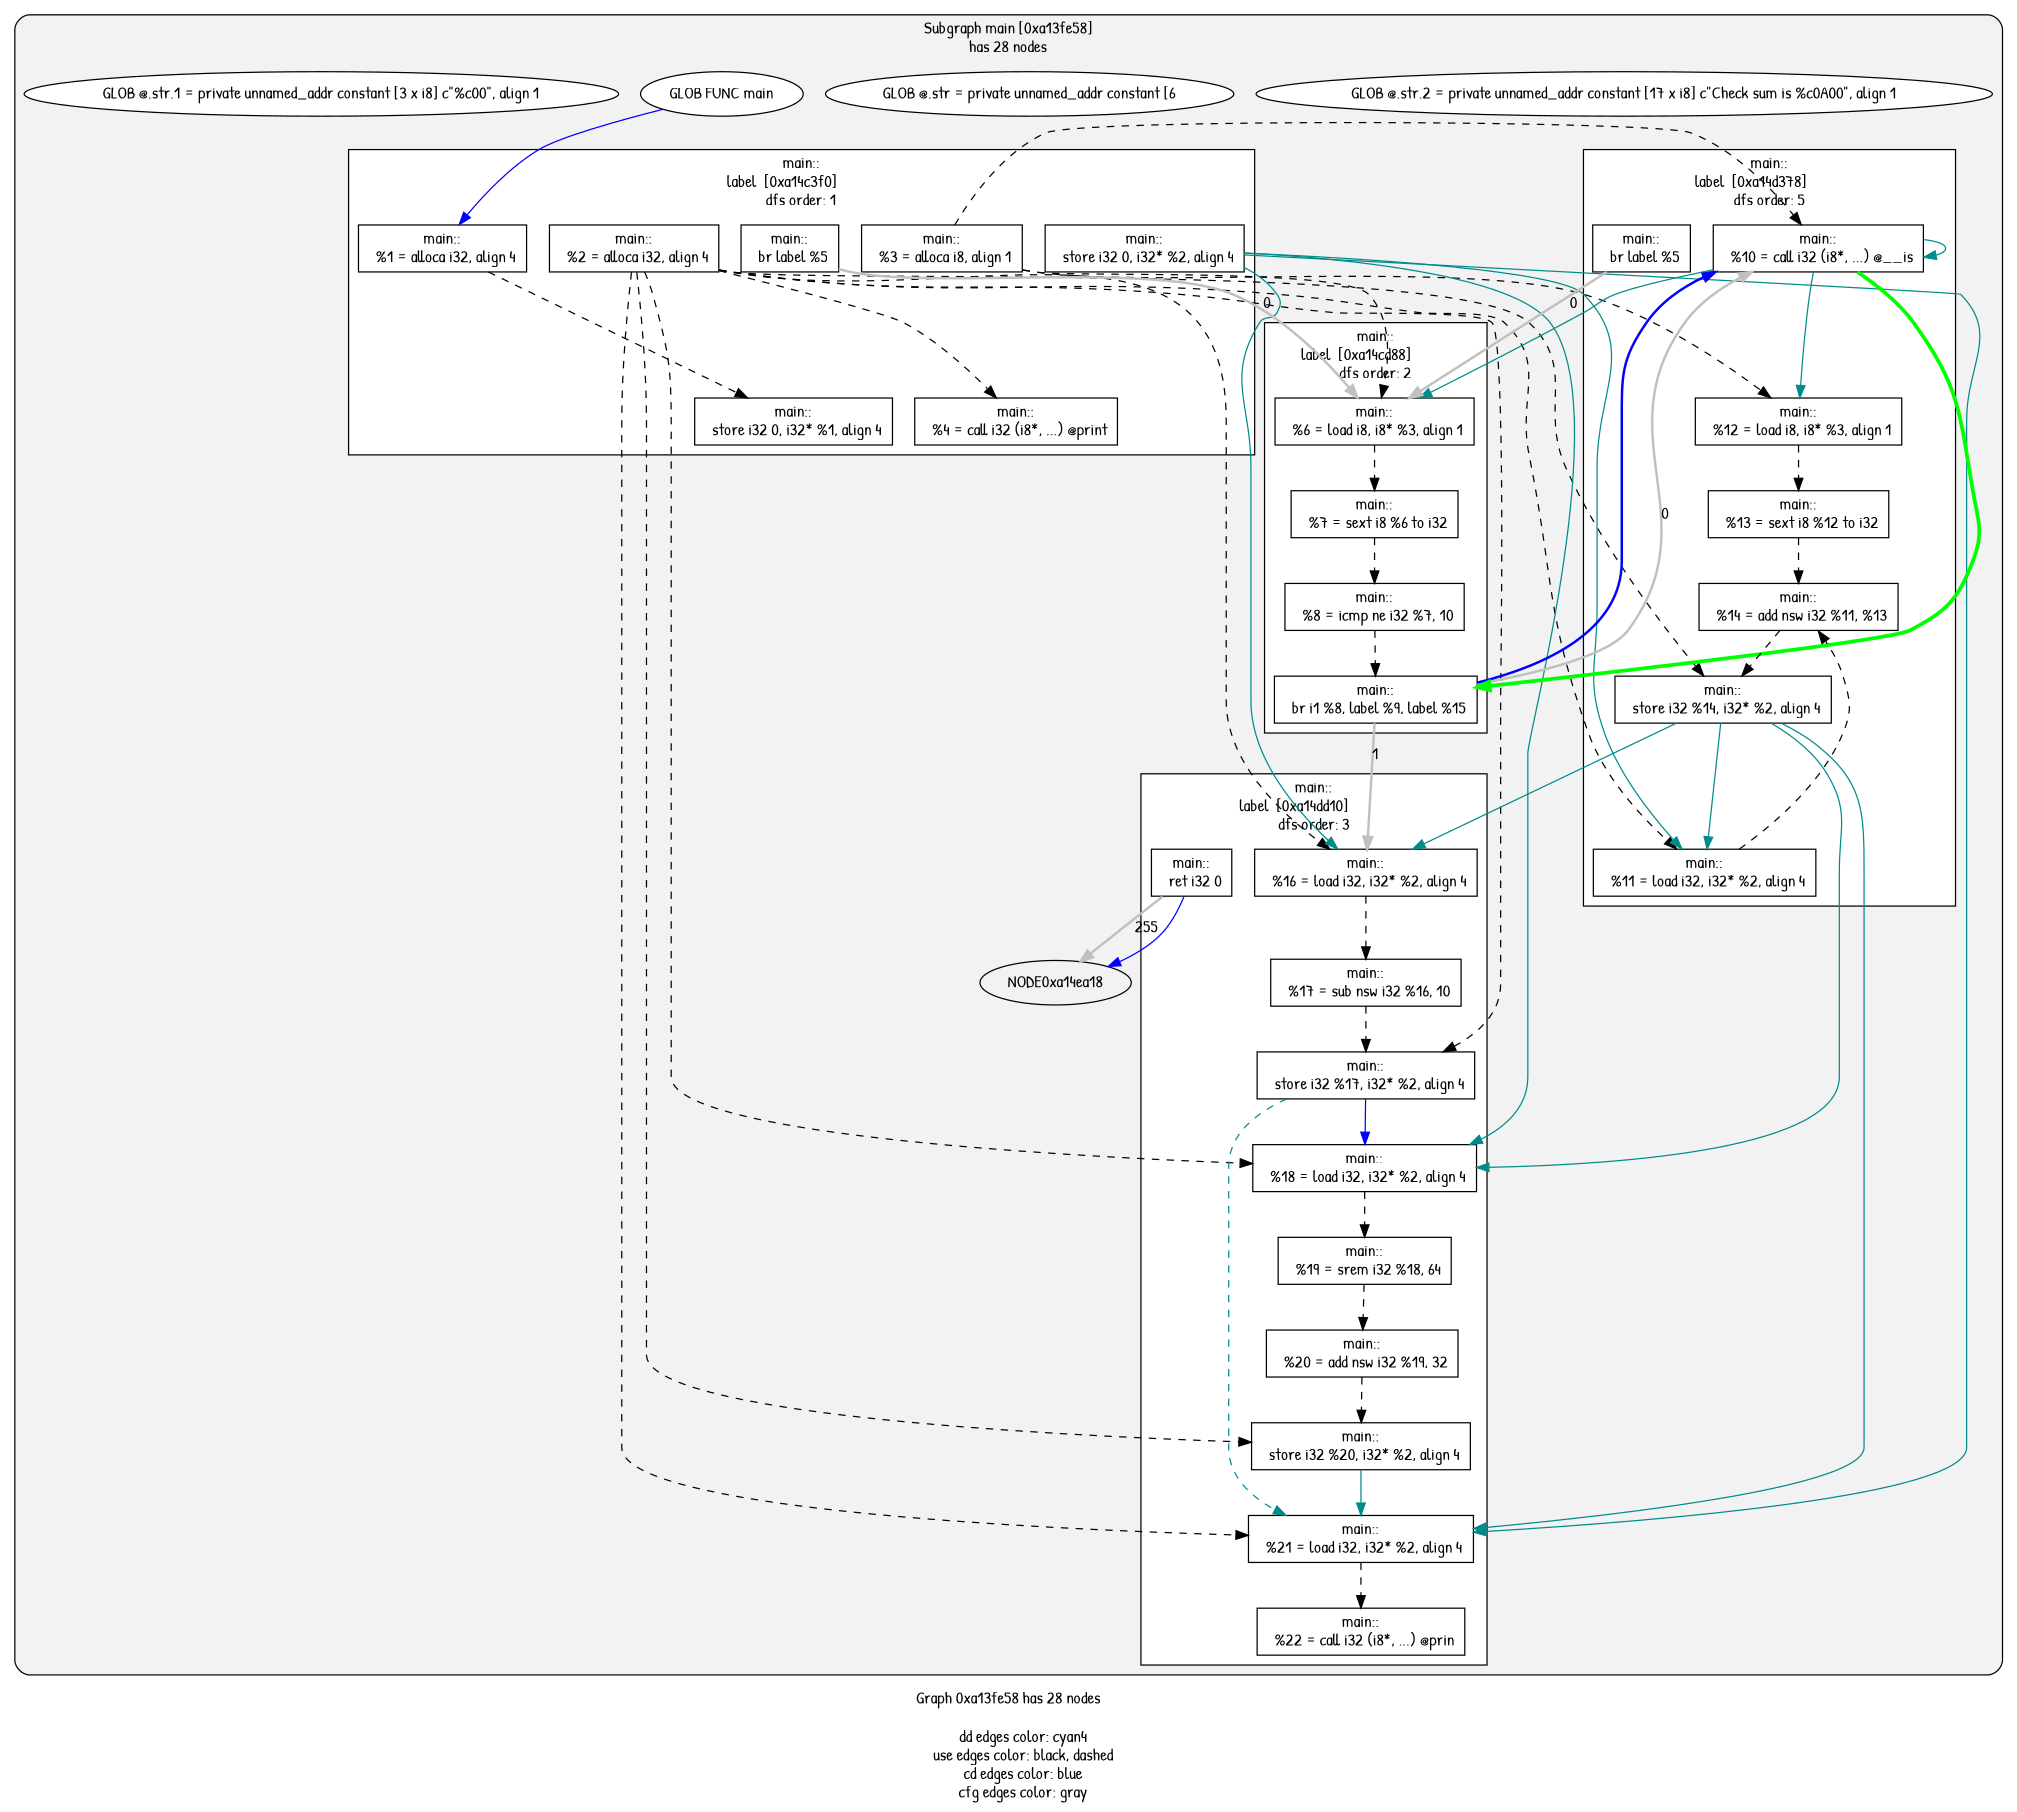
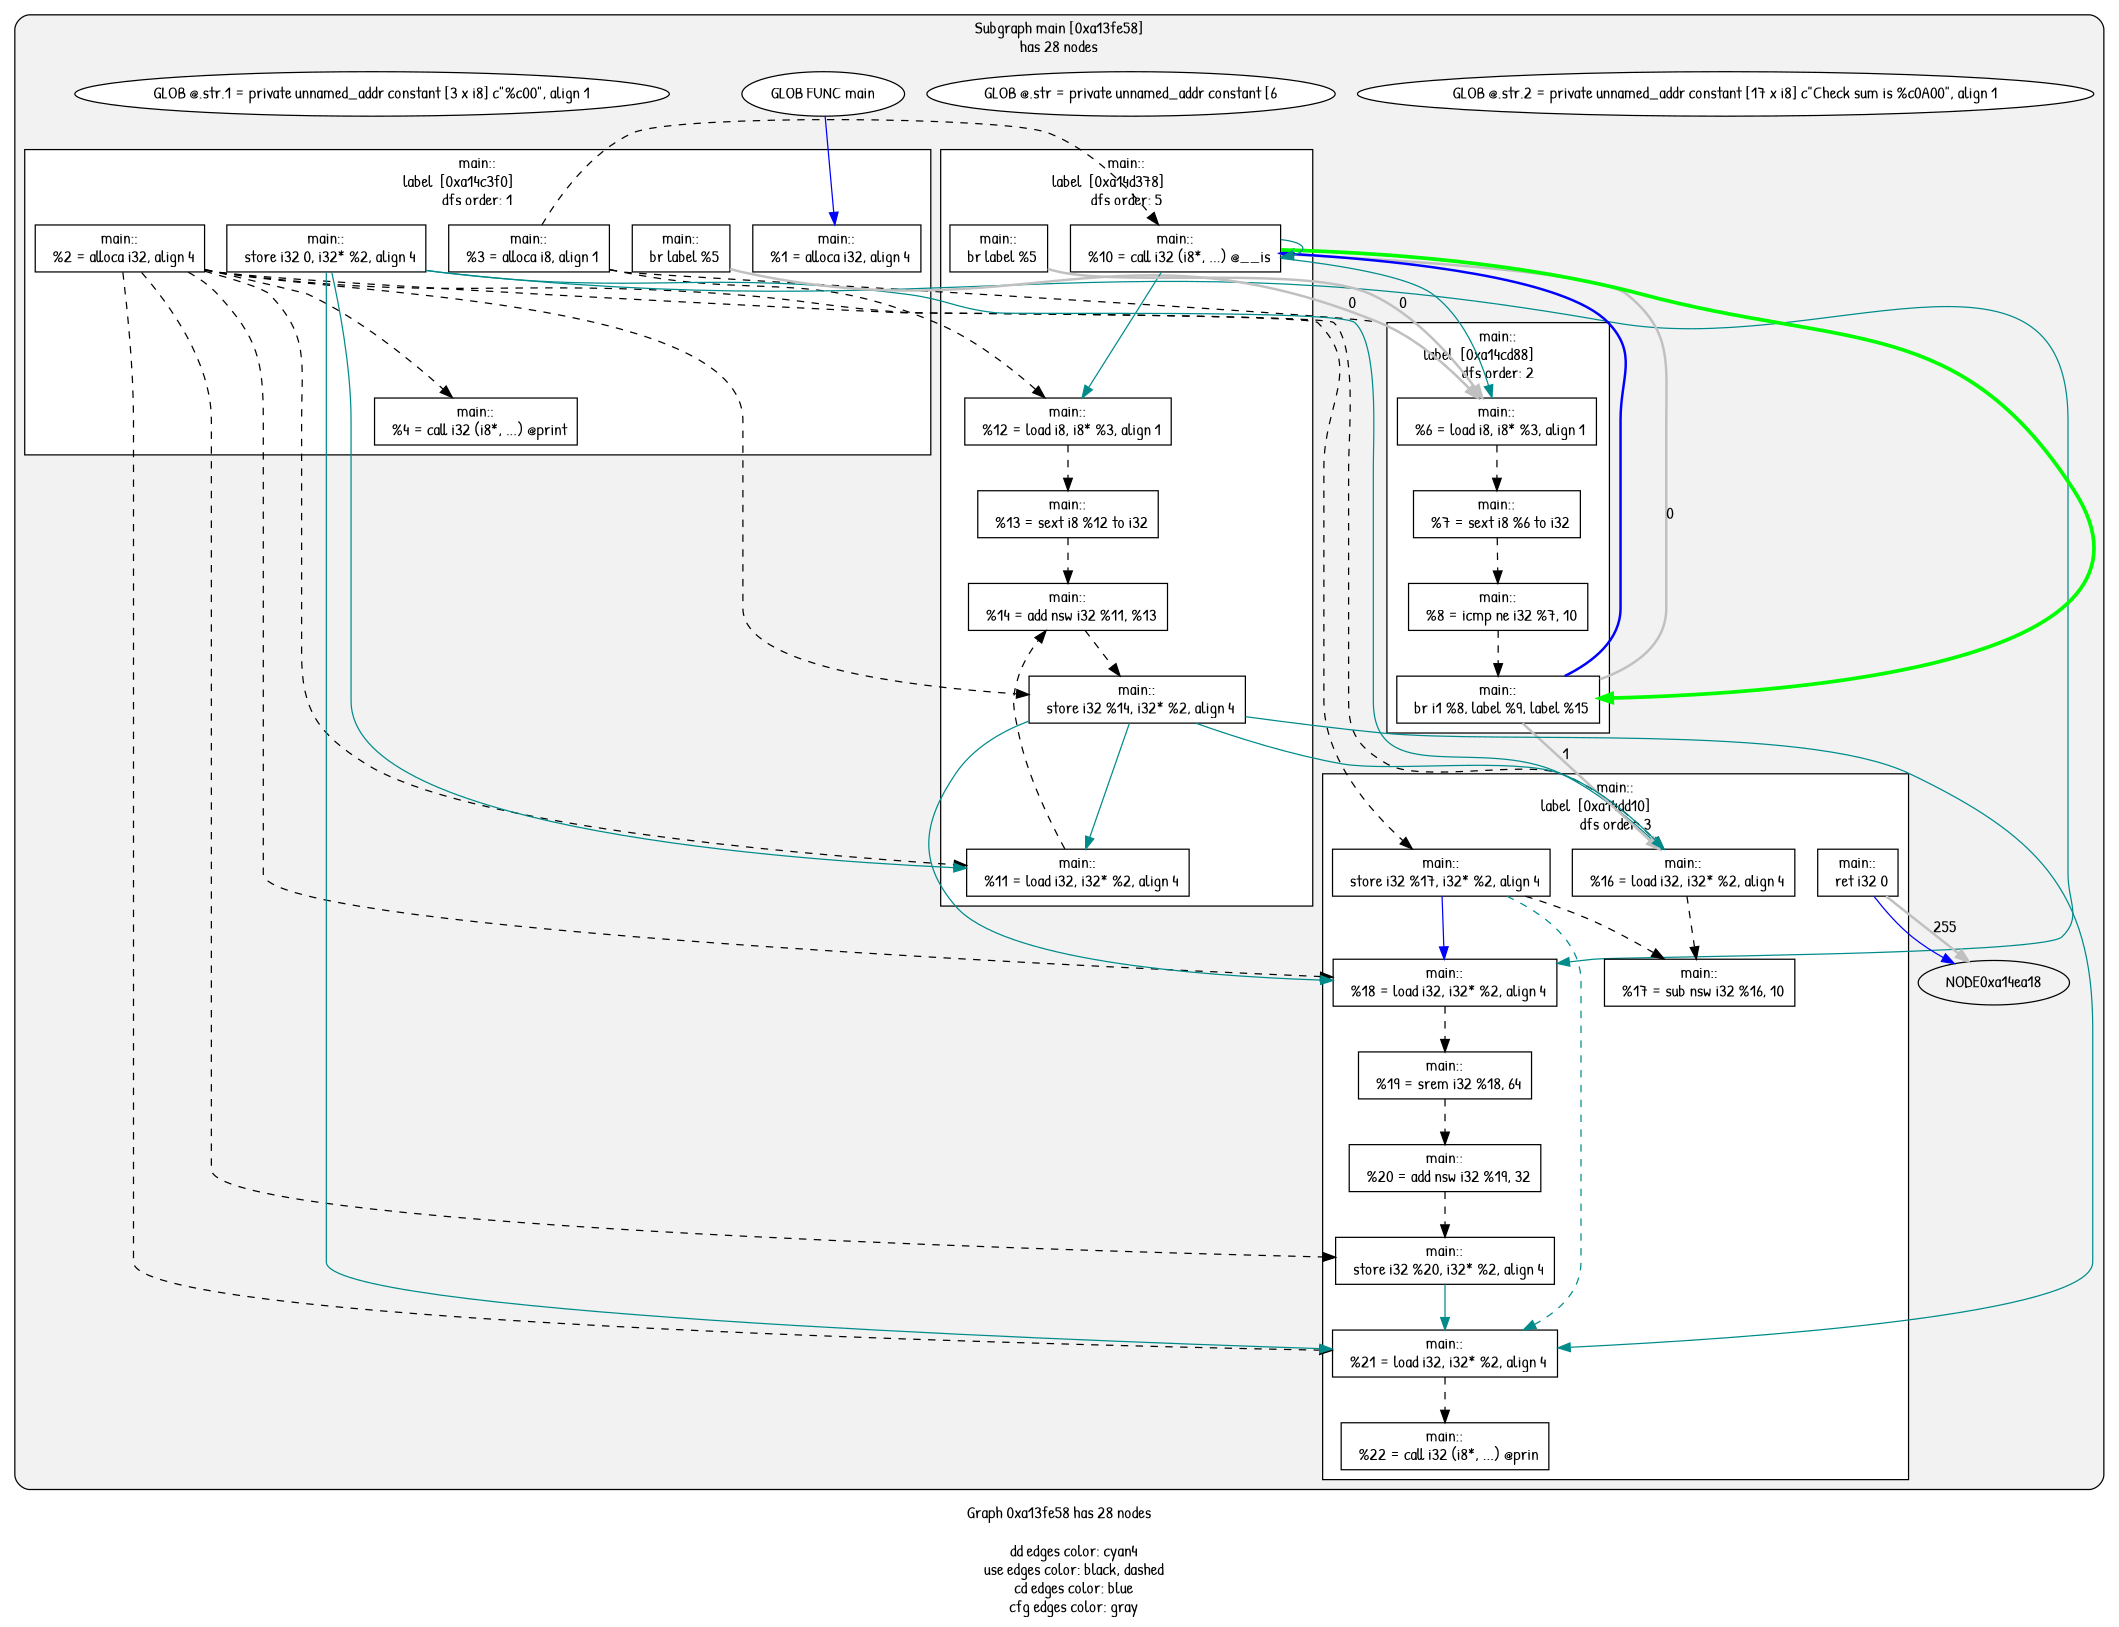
node "main:: store i32 0, i32* %1, align 4": removed
edge "main:: %17 = sub nsw i32 %16, 10" -> "main:: store i32 %17, i32* %2, align 4": reversed
